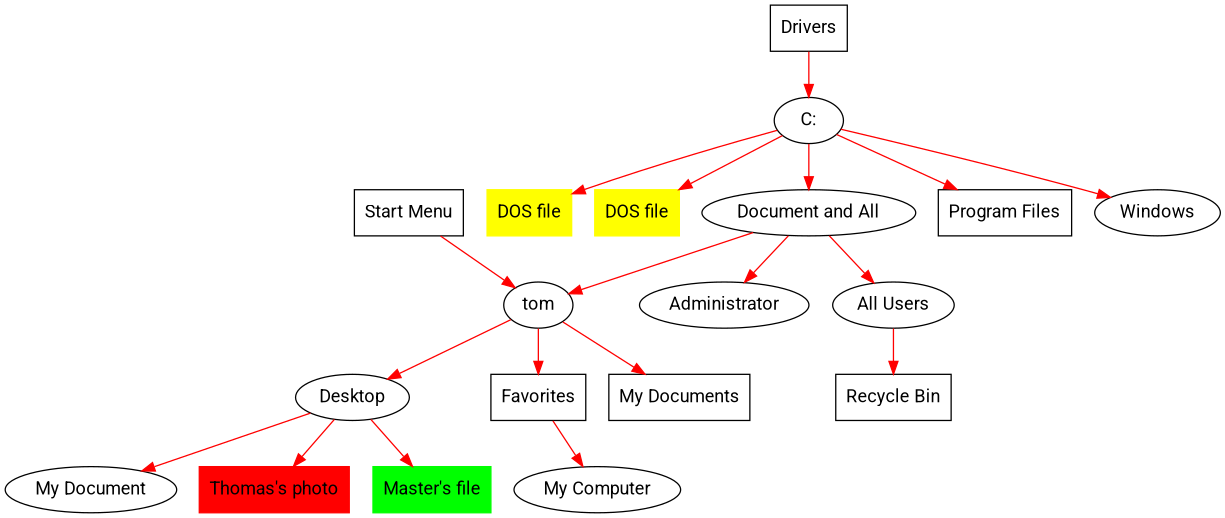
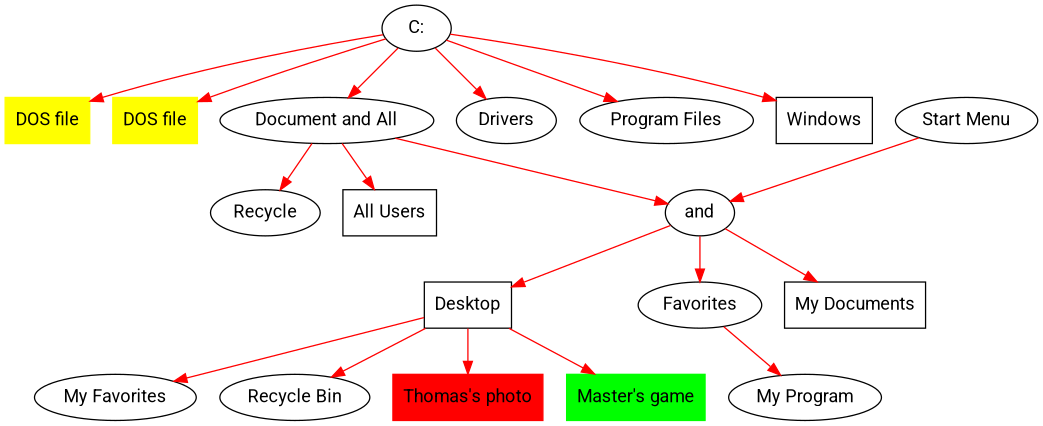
node "Drivers": shape box -> ellipse
edge "Drivers" -> "C:": reversed
node "Start Menu": shape box -> ellipse
node "Program Files": shape box -> ellipse
node "Windows": shape ellipse -> box
node "tom": label "tom" -> "and"
node "Administrator": label "Administrator" -> "Recycle"
node "All Users": shape ellipse -> box
edge "All Users" -> "Recycle Bin": now "Desktop" -> "Recycle Bin"
node "Desktop": shape ellipse -> box
node "Favorites": shape box -> ellipse
node "Recycle Bin": shape box -> ellipse
node "My Document": label "My Document" -> "My Favorites"
node "Master's file": label "Master's file" -> "Master's game"
node "My Computer": label "My Computer" -> "My Program"
